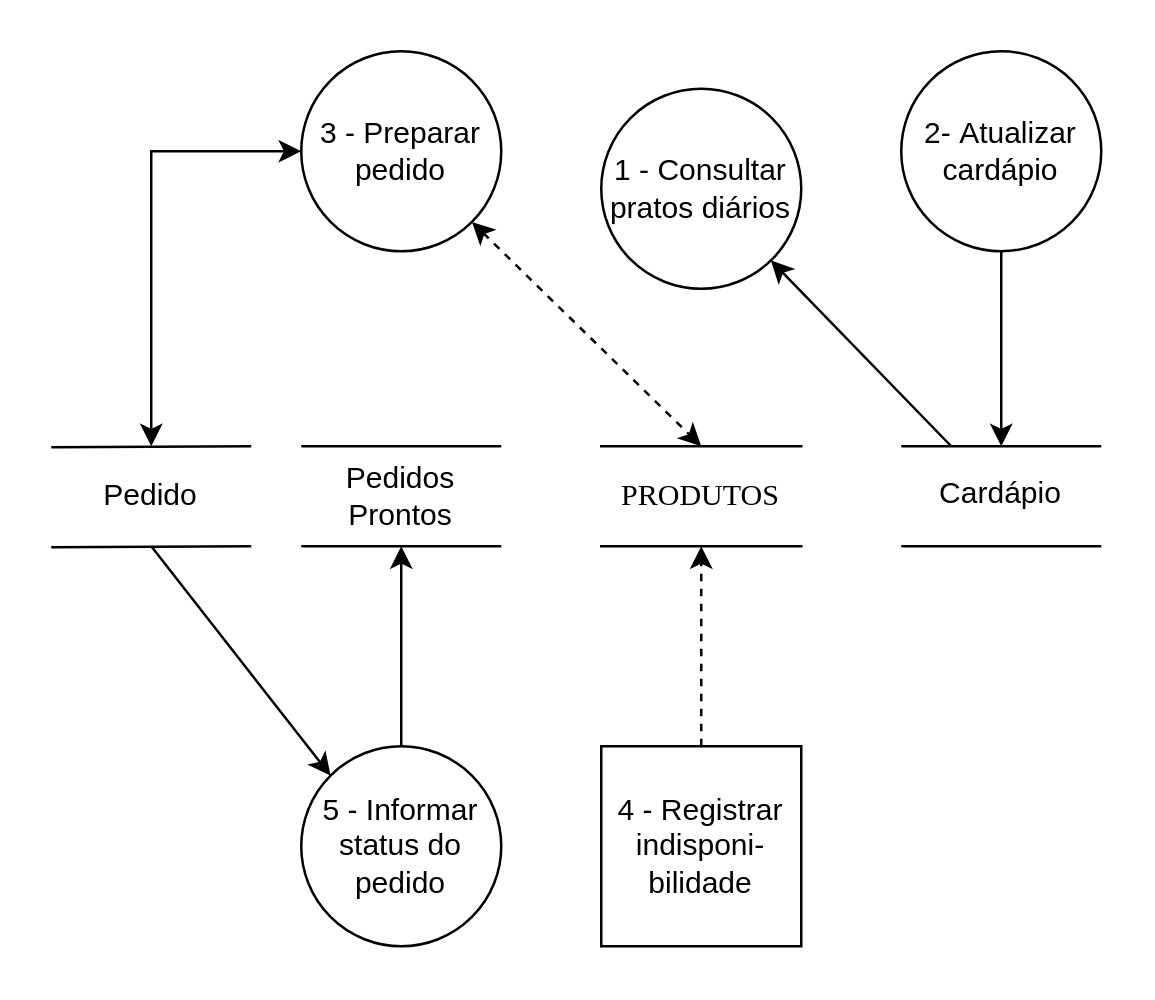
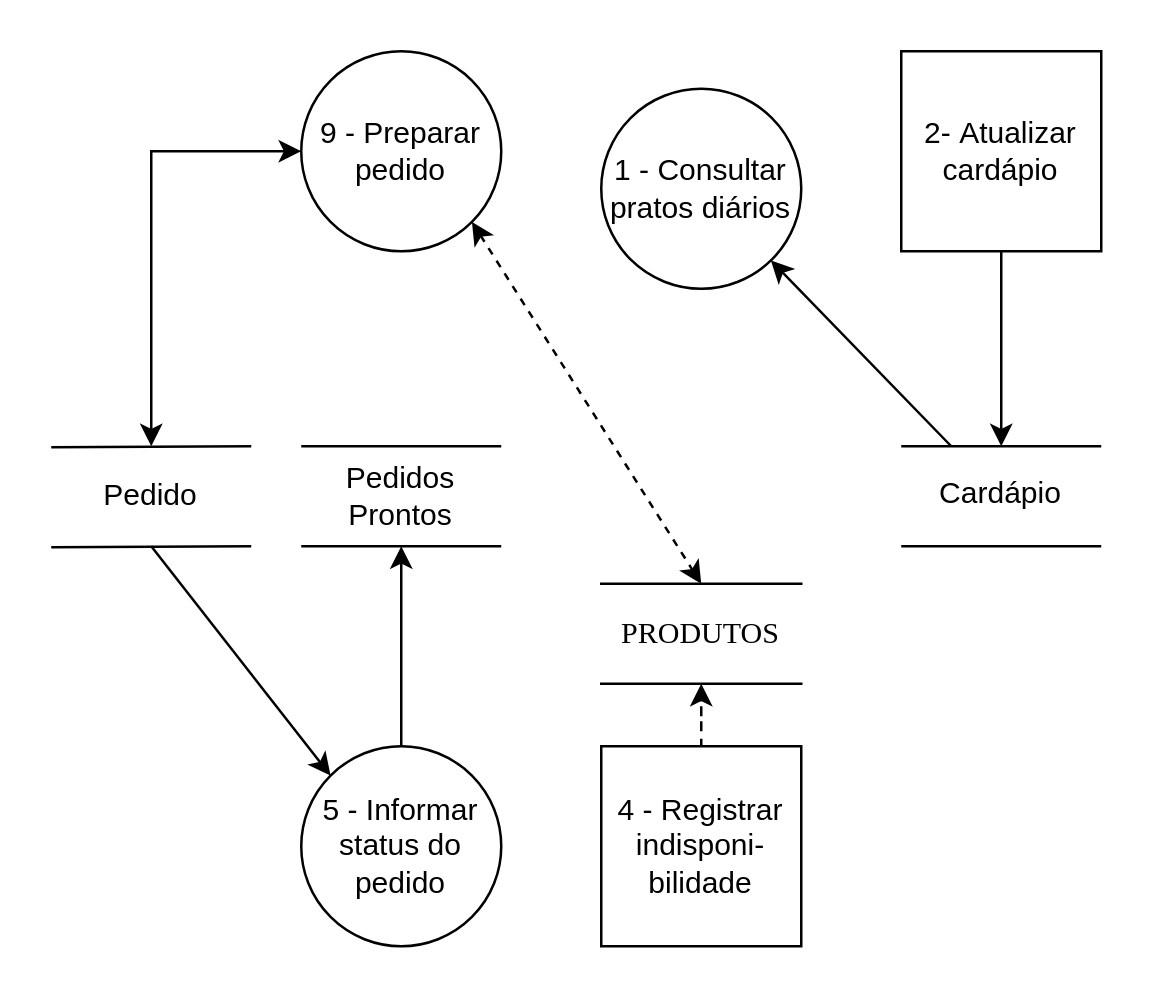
node "3 - Preparar pedido": label "3 - Preparar pedido" -> "9 - Preparar pedido"
node "2- Atualizar cardápio": shape ellipse -> rectangle
node "PRODUTOS": moved (701, 496) -> (701, 634)
